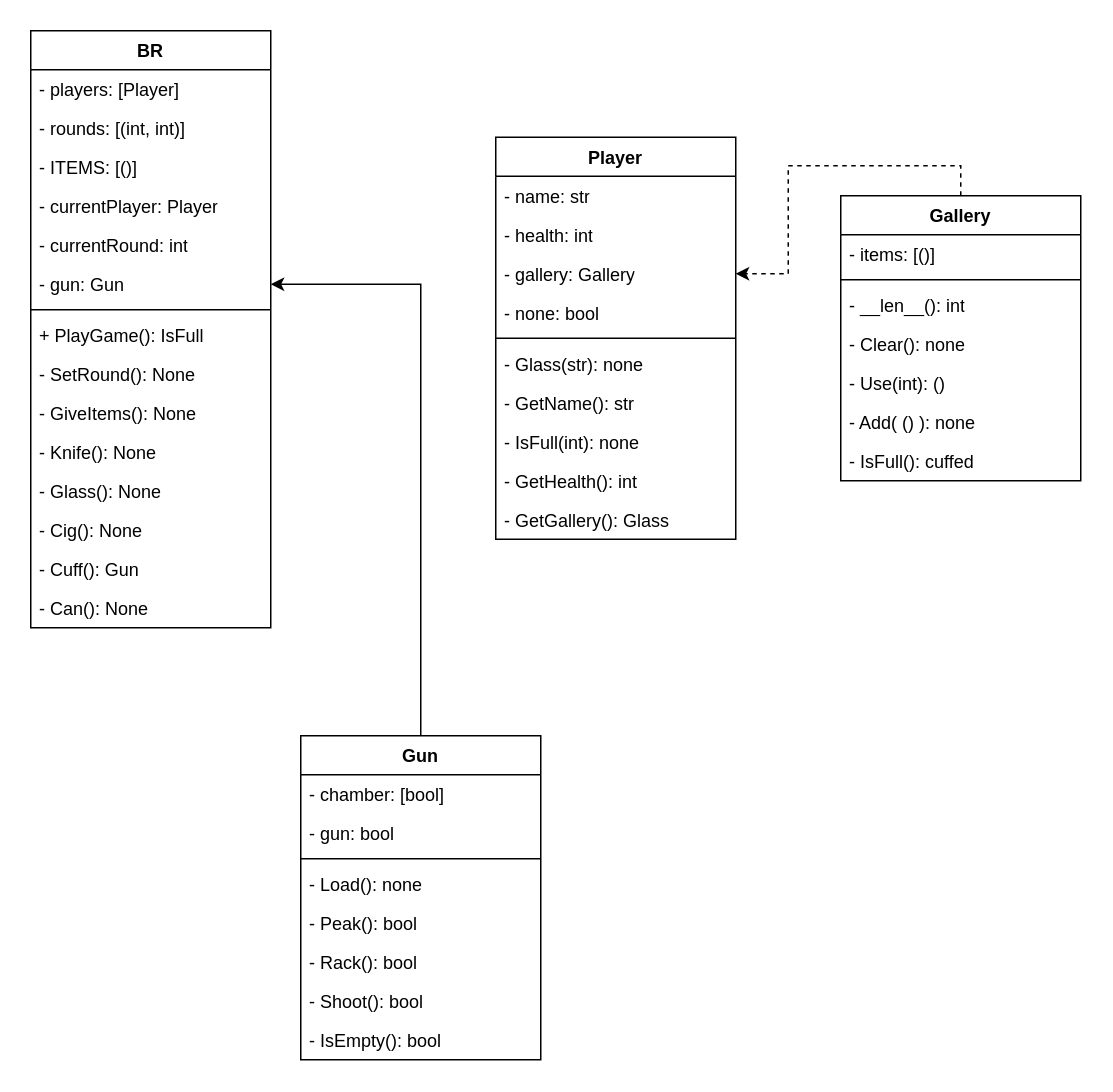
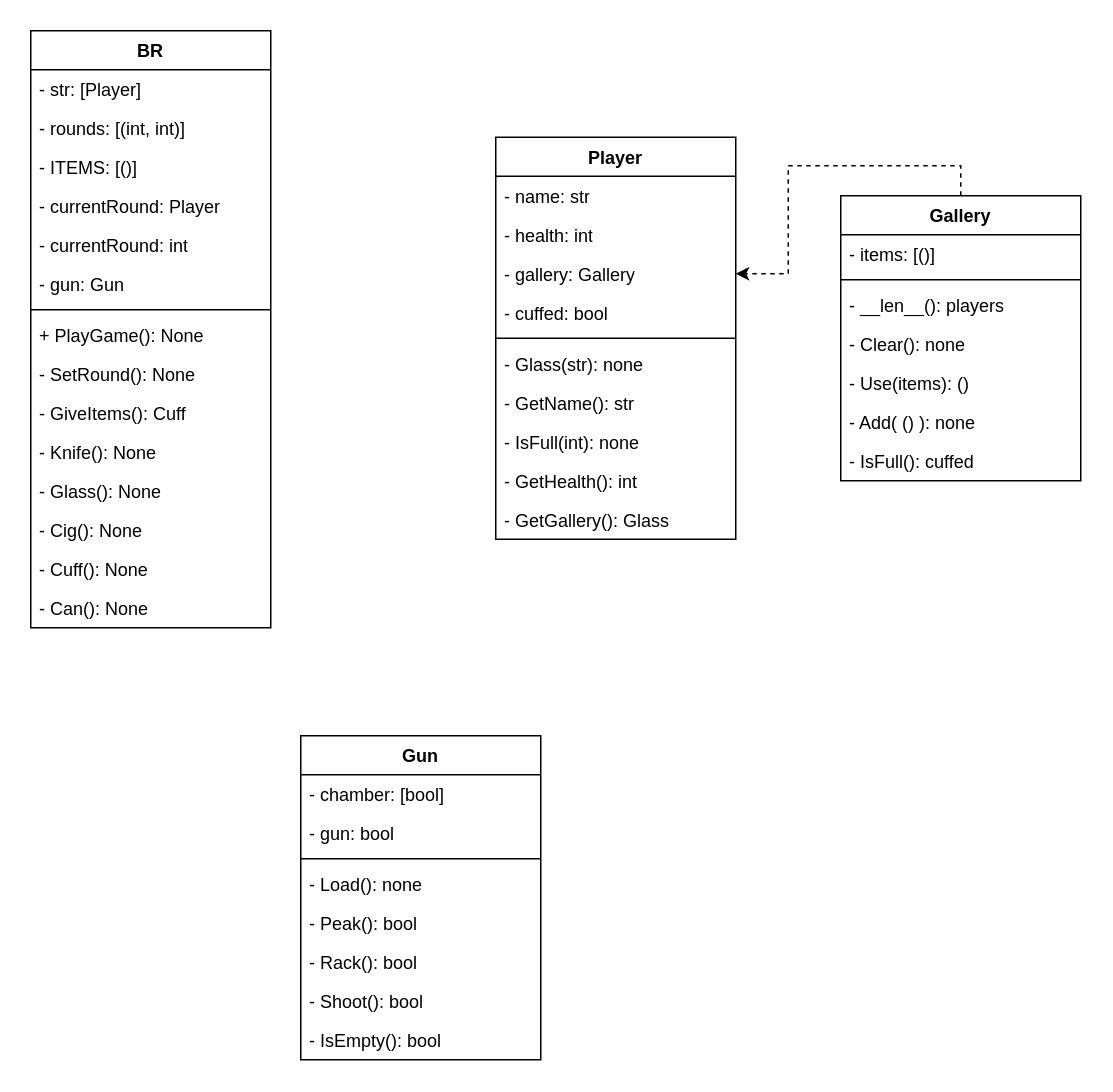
node "- players: [Player]": label "- players: [Player]" -> "- str: [Player]"
node "- currentPlayer: Player": label "- currentPlayer: Player" -> "- currentRound: Player"
node "- __len__(): int": label "- __len__(): int" -> "- __len__(): players"
node "- none: bool": label "- none: bool" -> "- cuffed: bool"
node "+ PlayGame(): IsFull": label "+ PlayGame(): IsFull" -> "+ PlayGame(): None"
node "- Use(int): ()": label "- Use(int): ()" -> "- Use(items): ()"
node "- GiveItems(): None": label "- GiveItems(): None" -> "- GiveItems(): Cuff"
edge "Gun" -> "- gun: Gun": removed
node "- Cuff(): Gun": label "- Cuff(): Gun" -> "- Cuff(): None"
